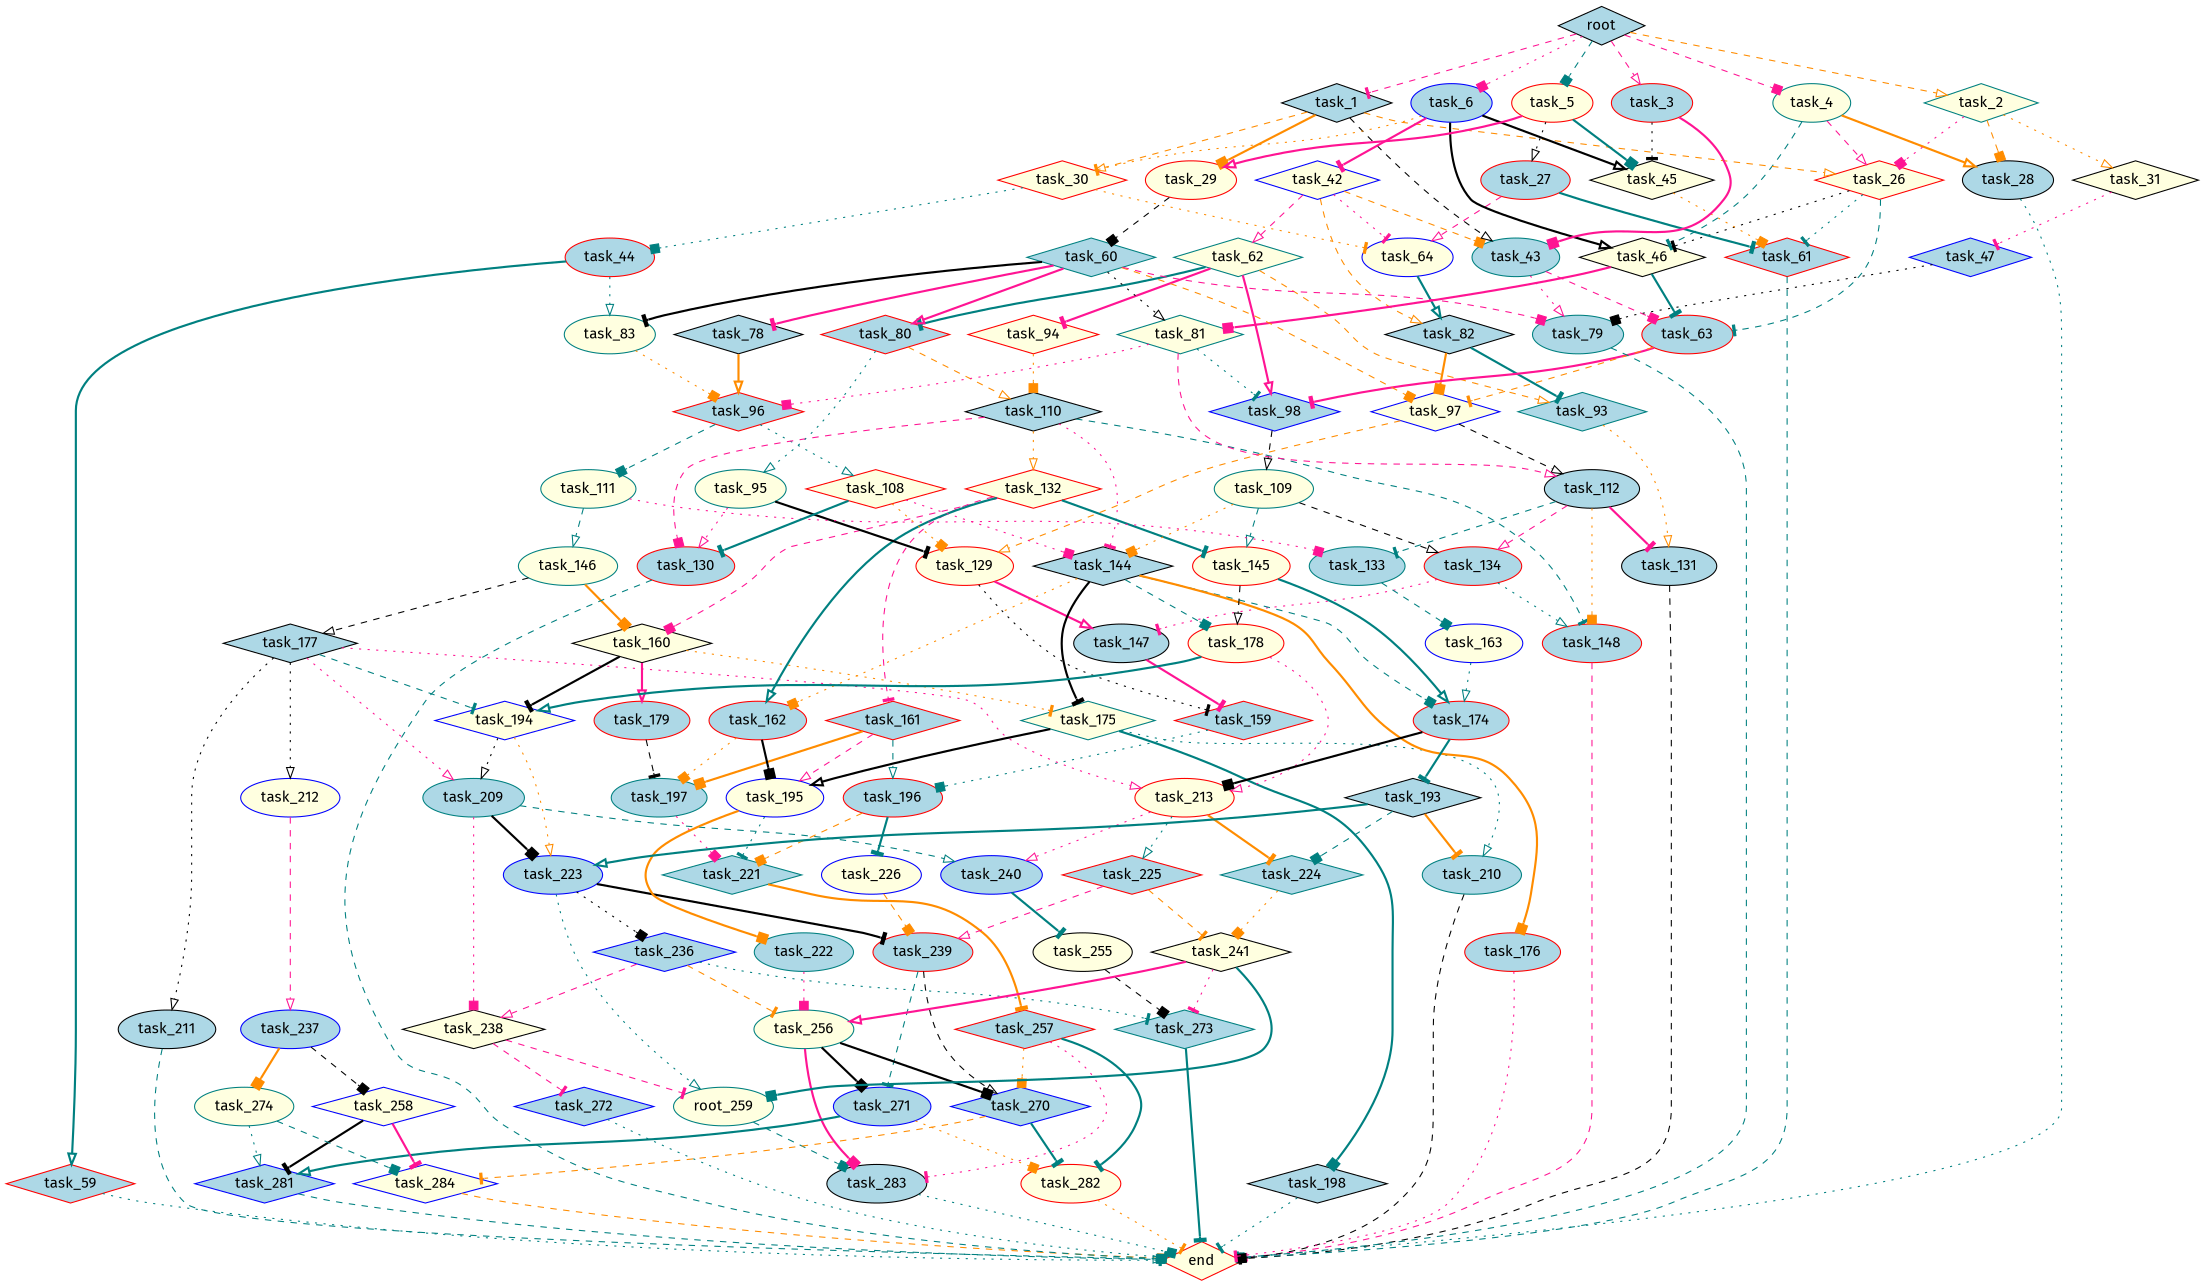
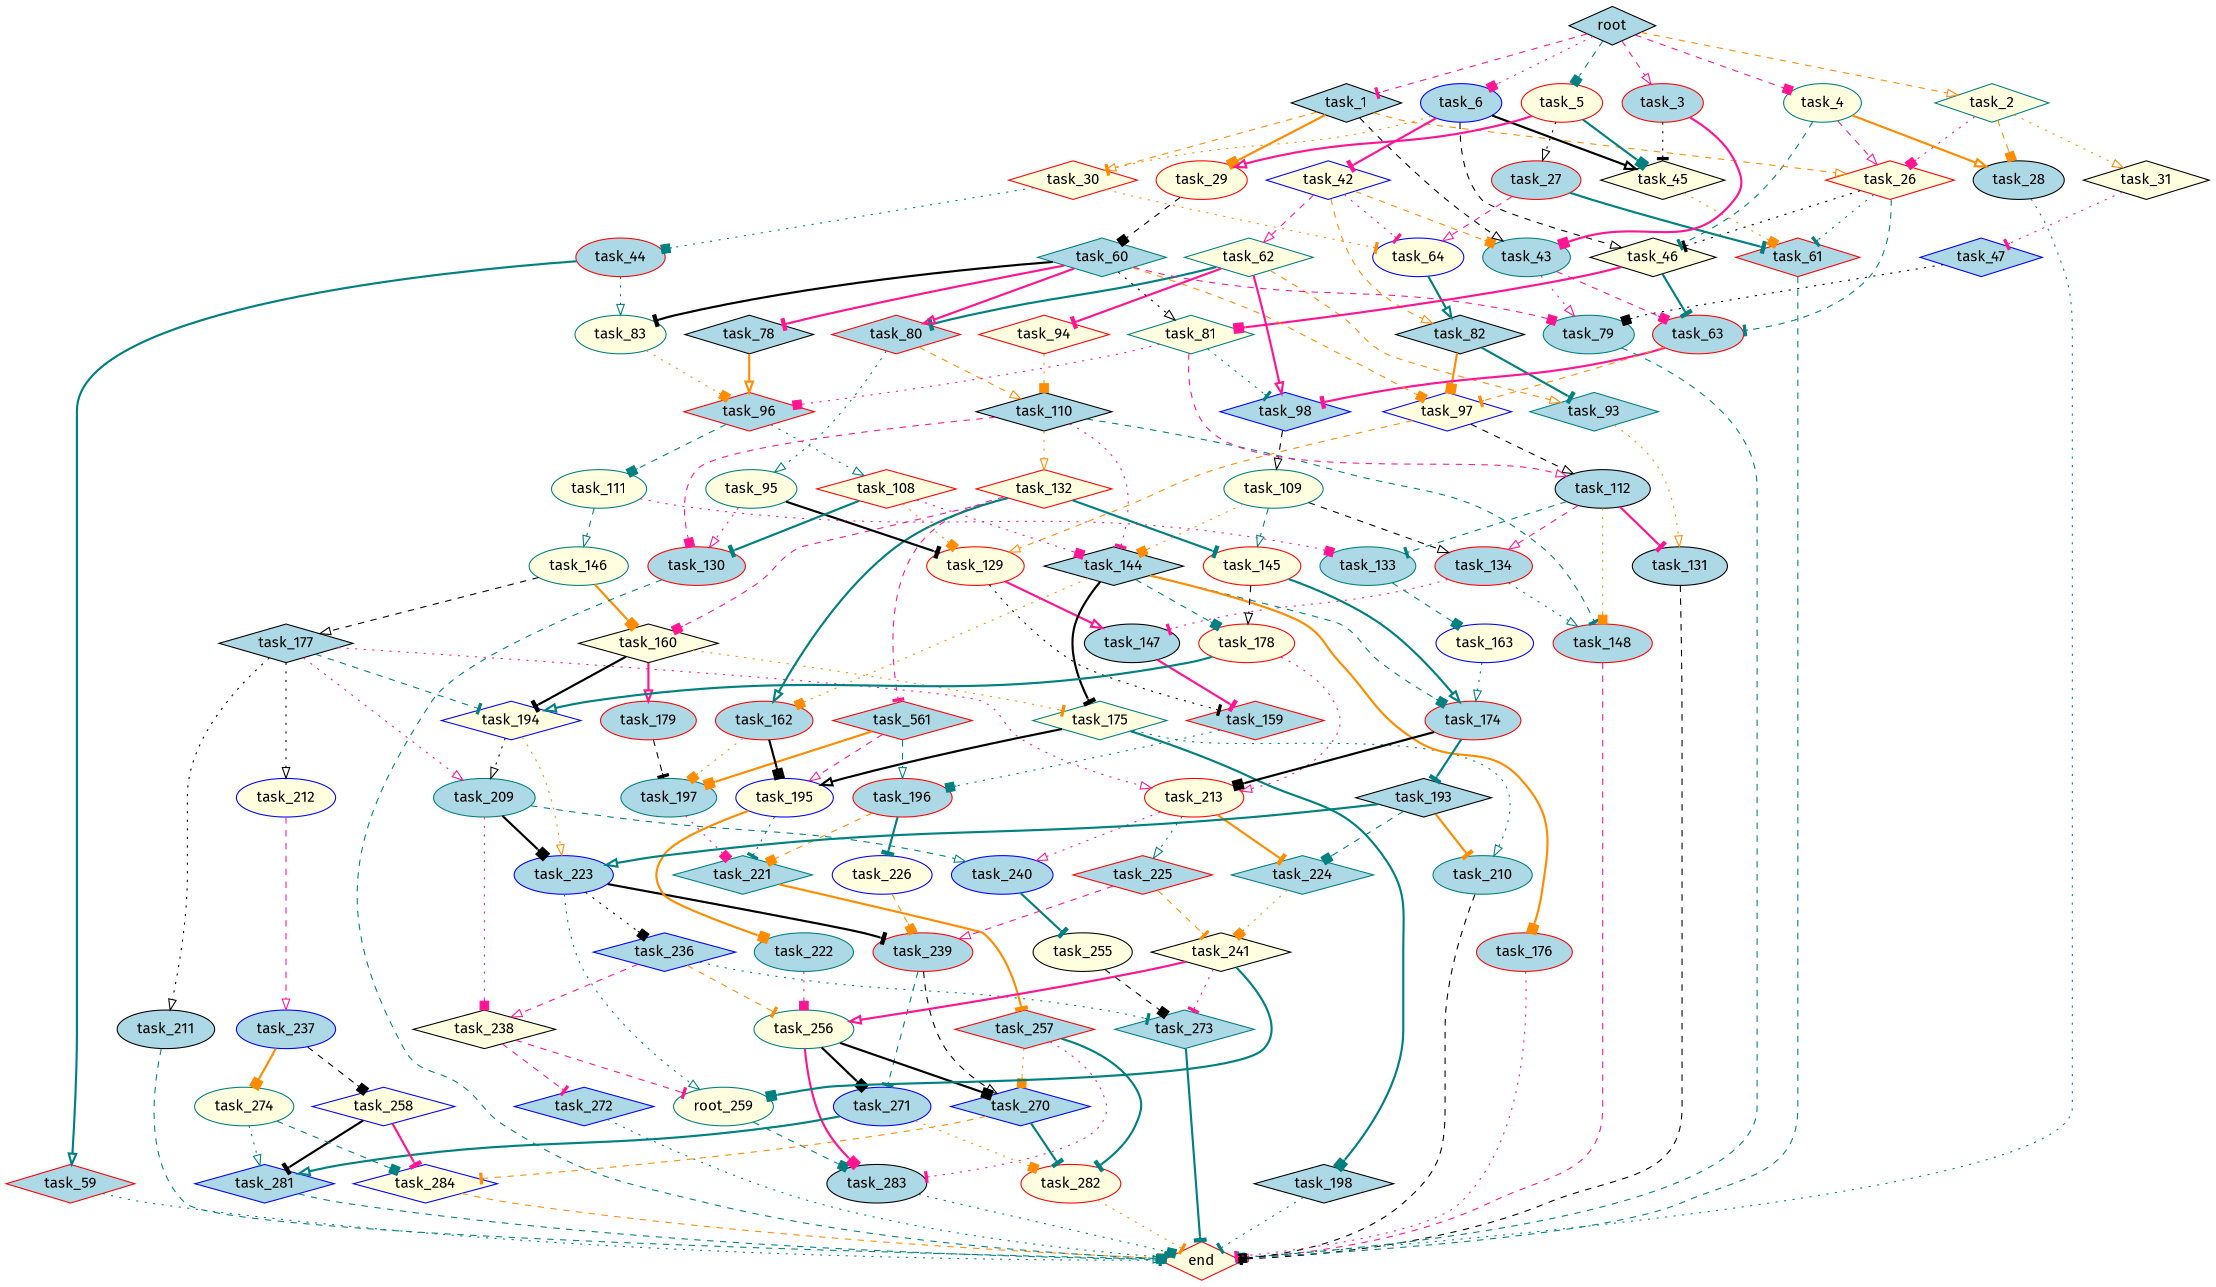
edge "task_6" -> "task_46": style bold -> dashed
node "task_161": label "task_161" -> "task_561"
